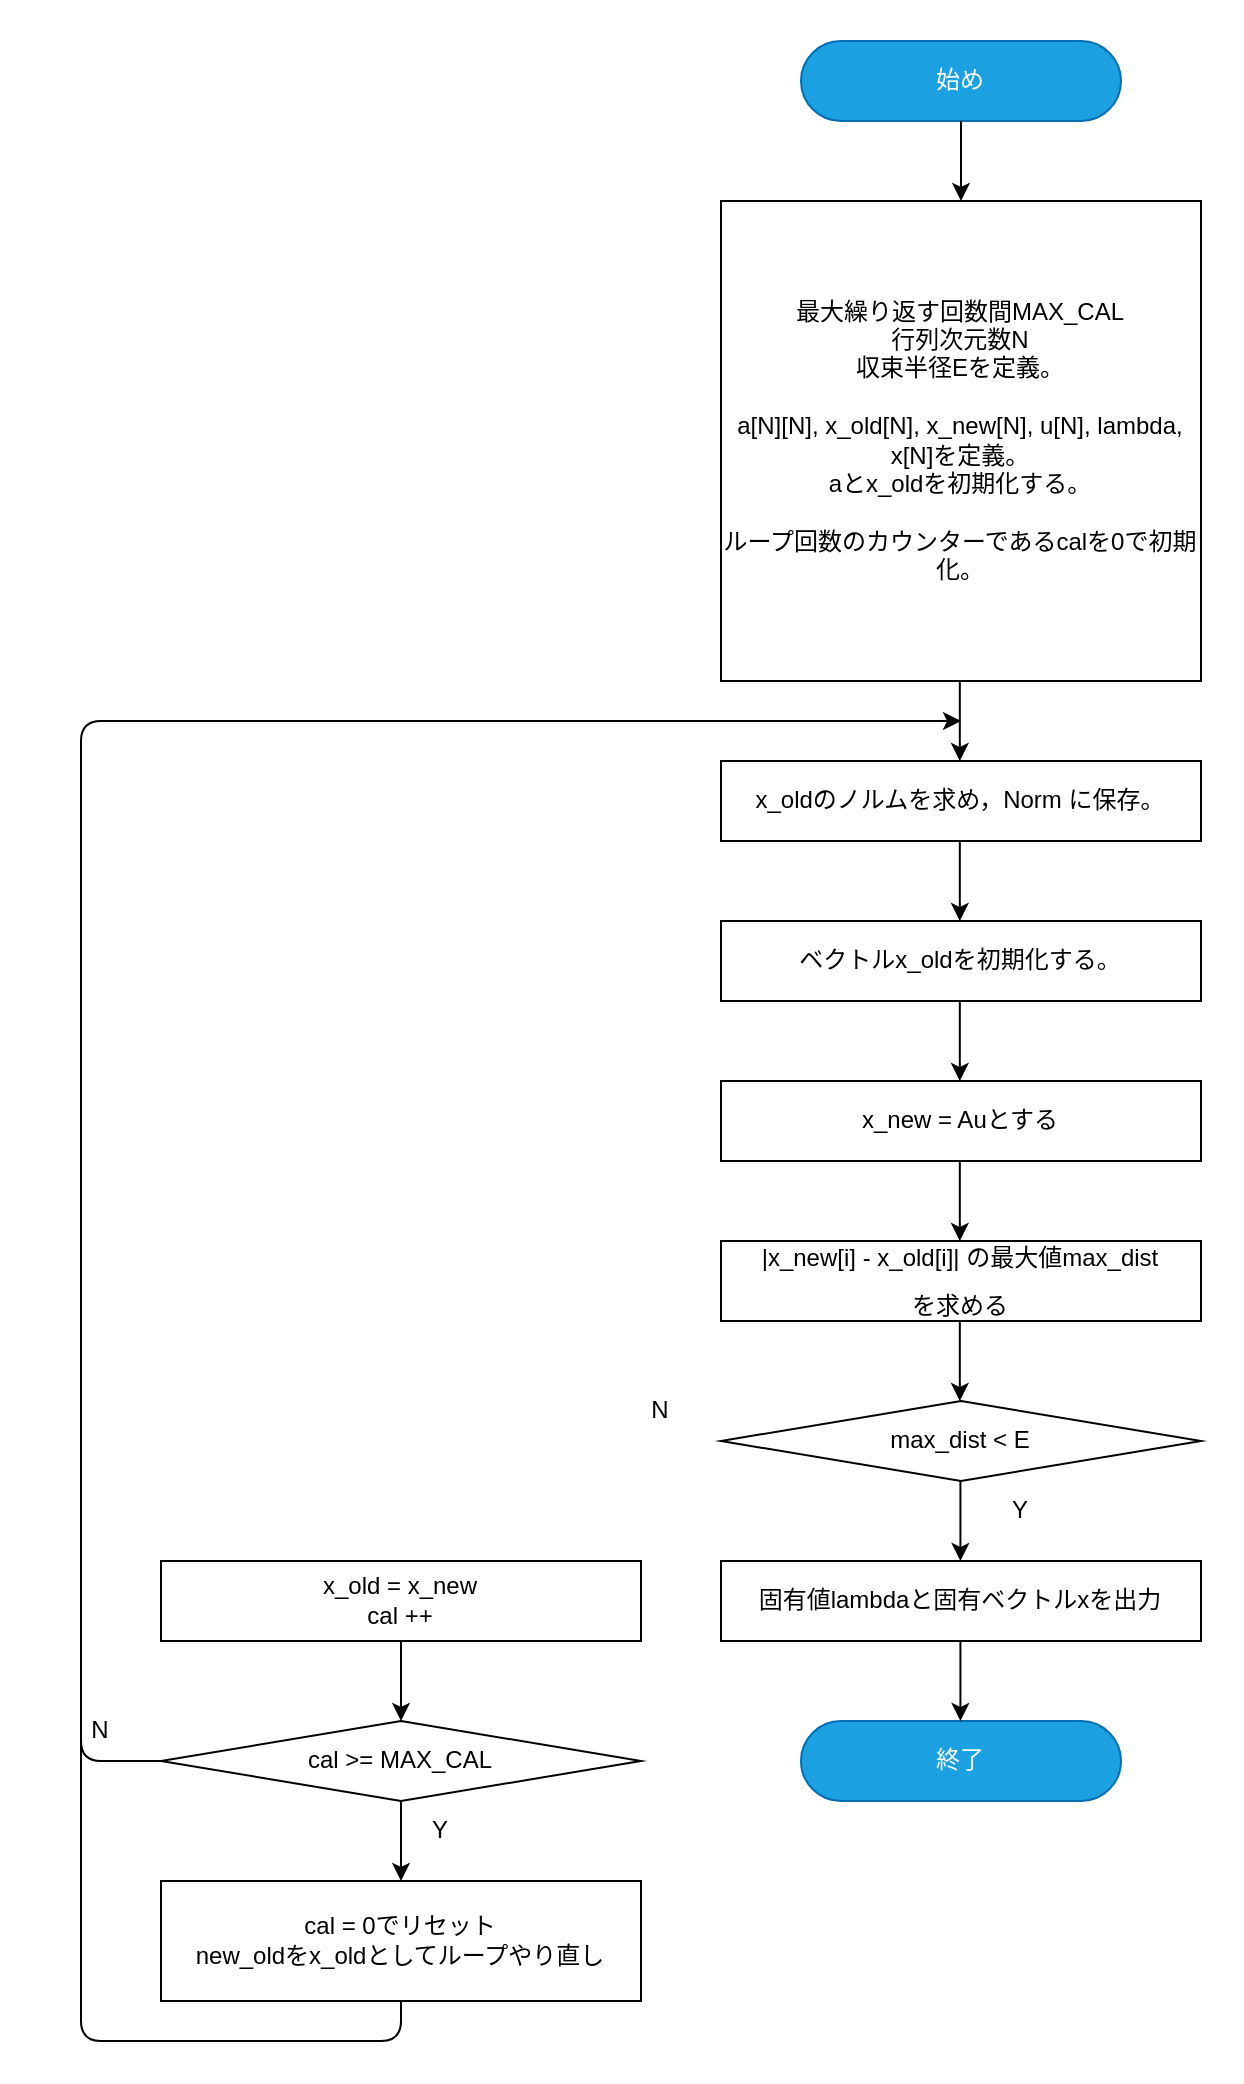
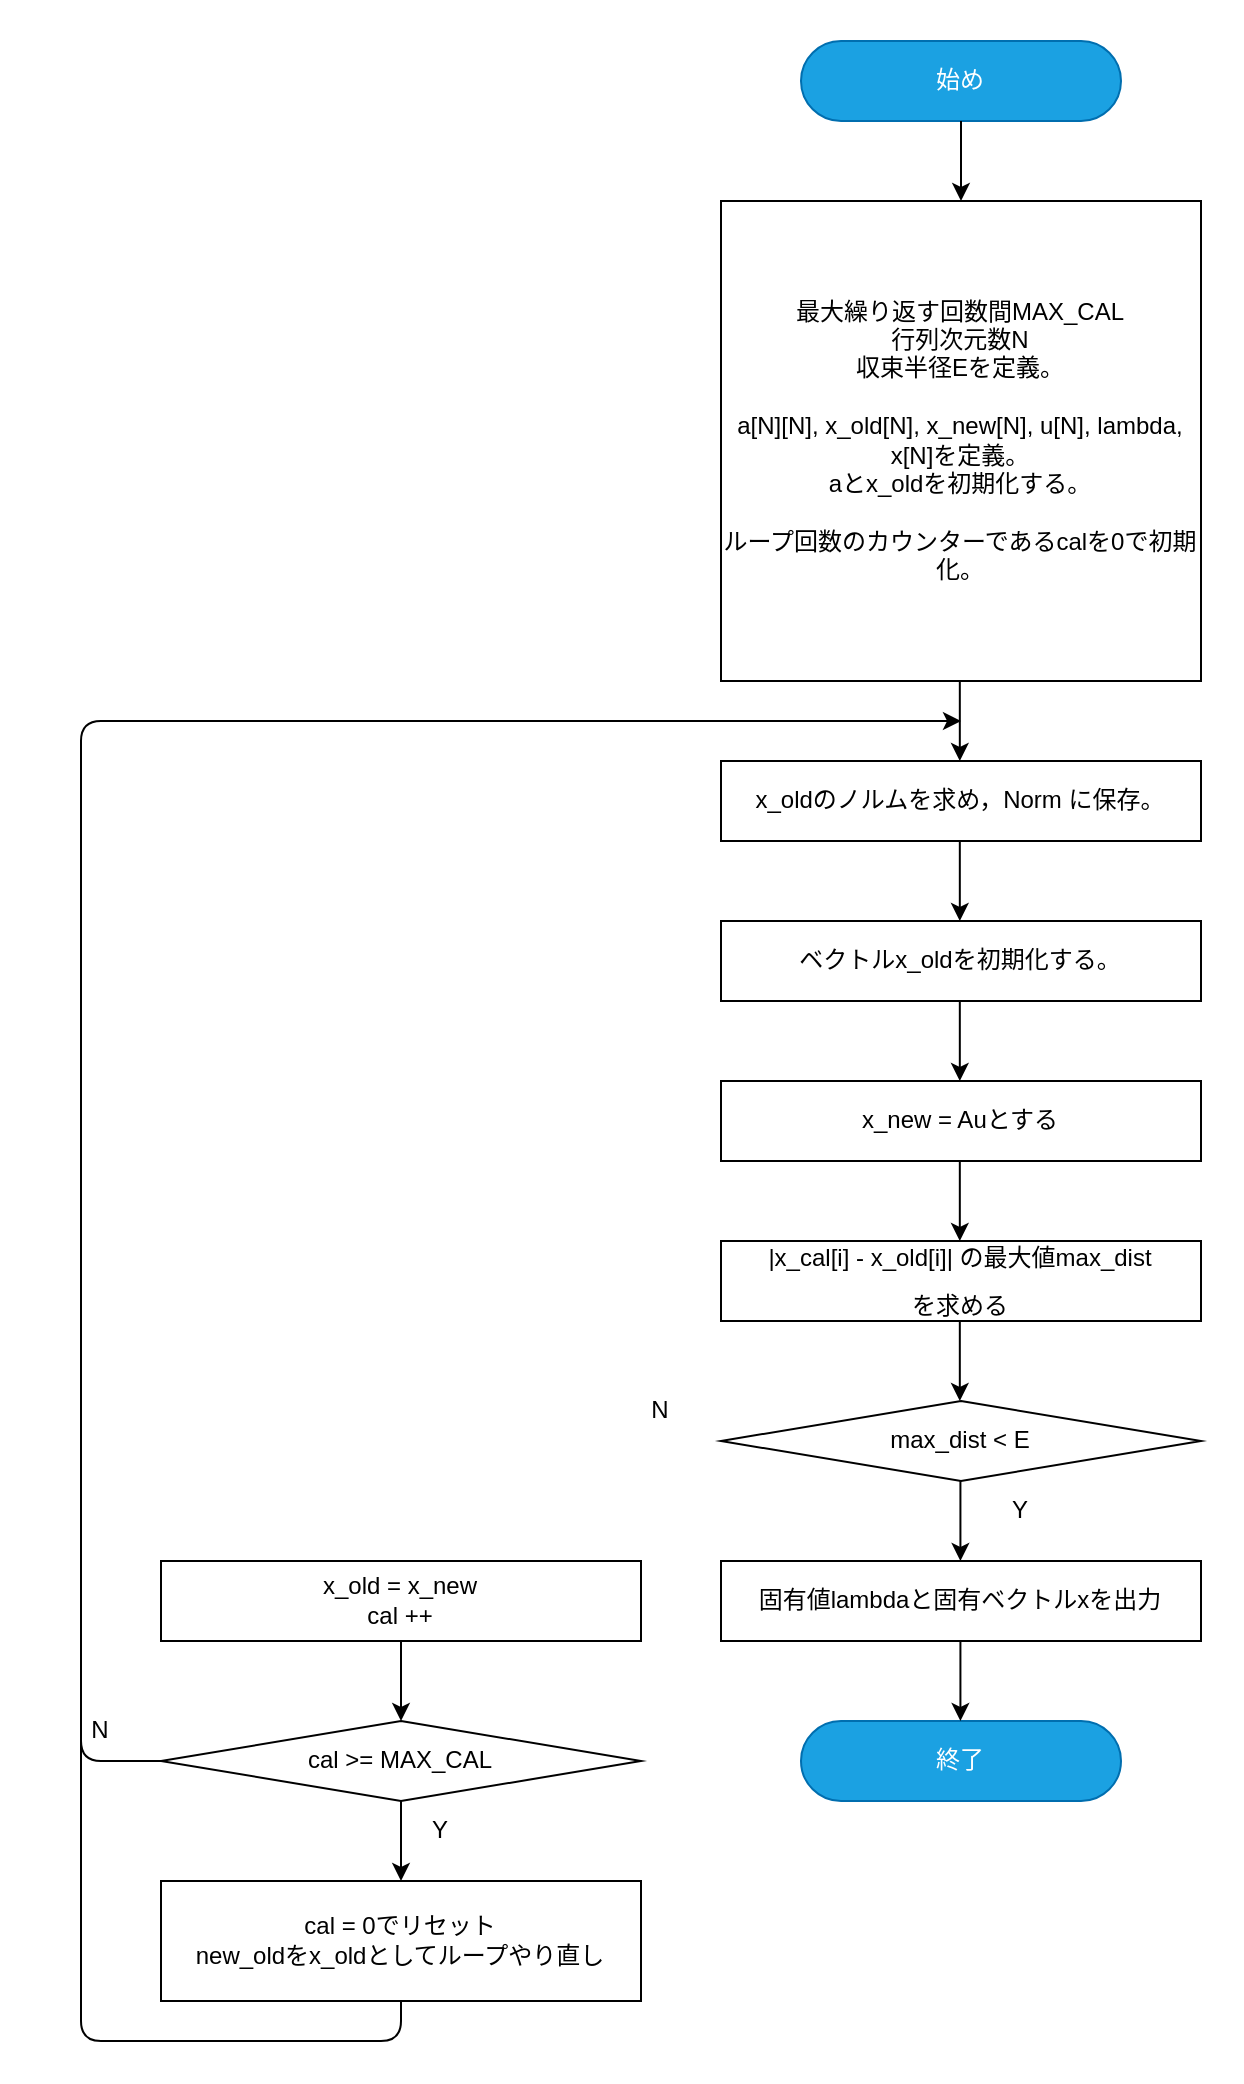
node "|x_new[i] - x_old[i]| の最大値max_dist を求める": label "|x_new[i] - x_old[i]| の最大値max_dist を求める" -> "|x_cal[i] - x_old[i]| の最大値max_dist を求める"
